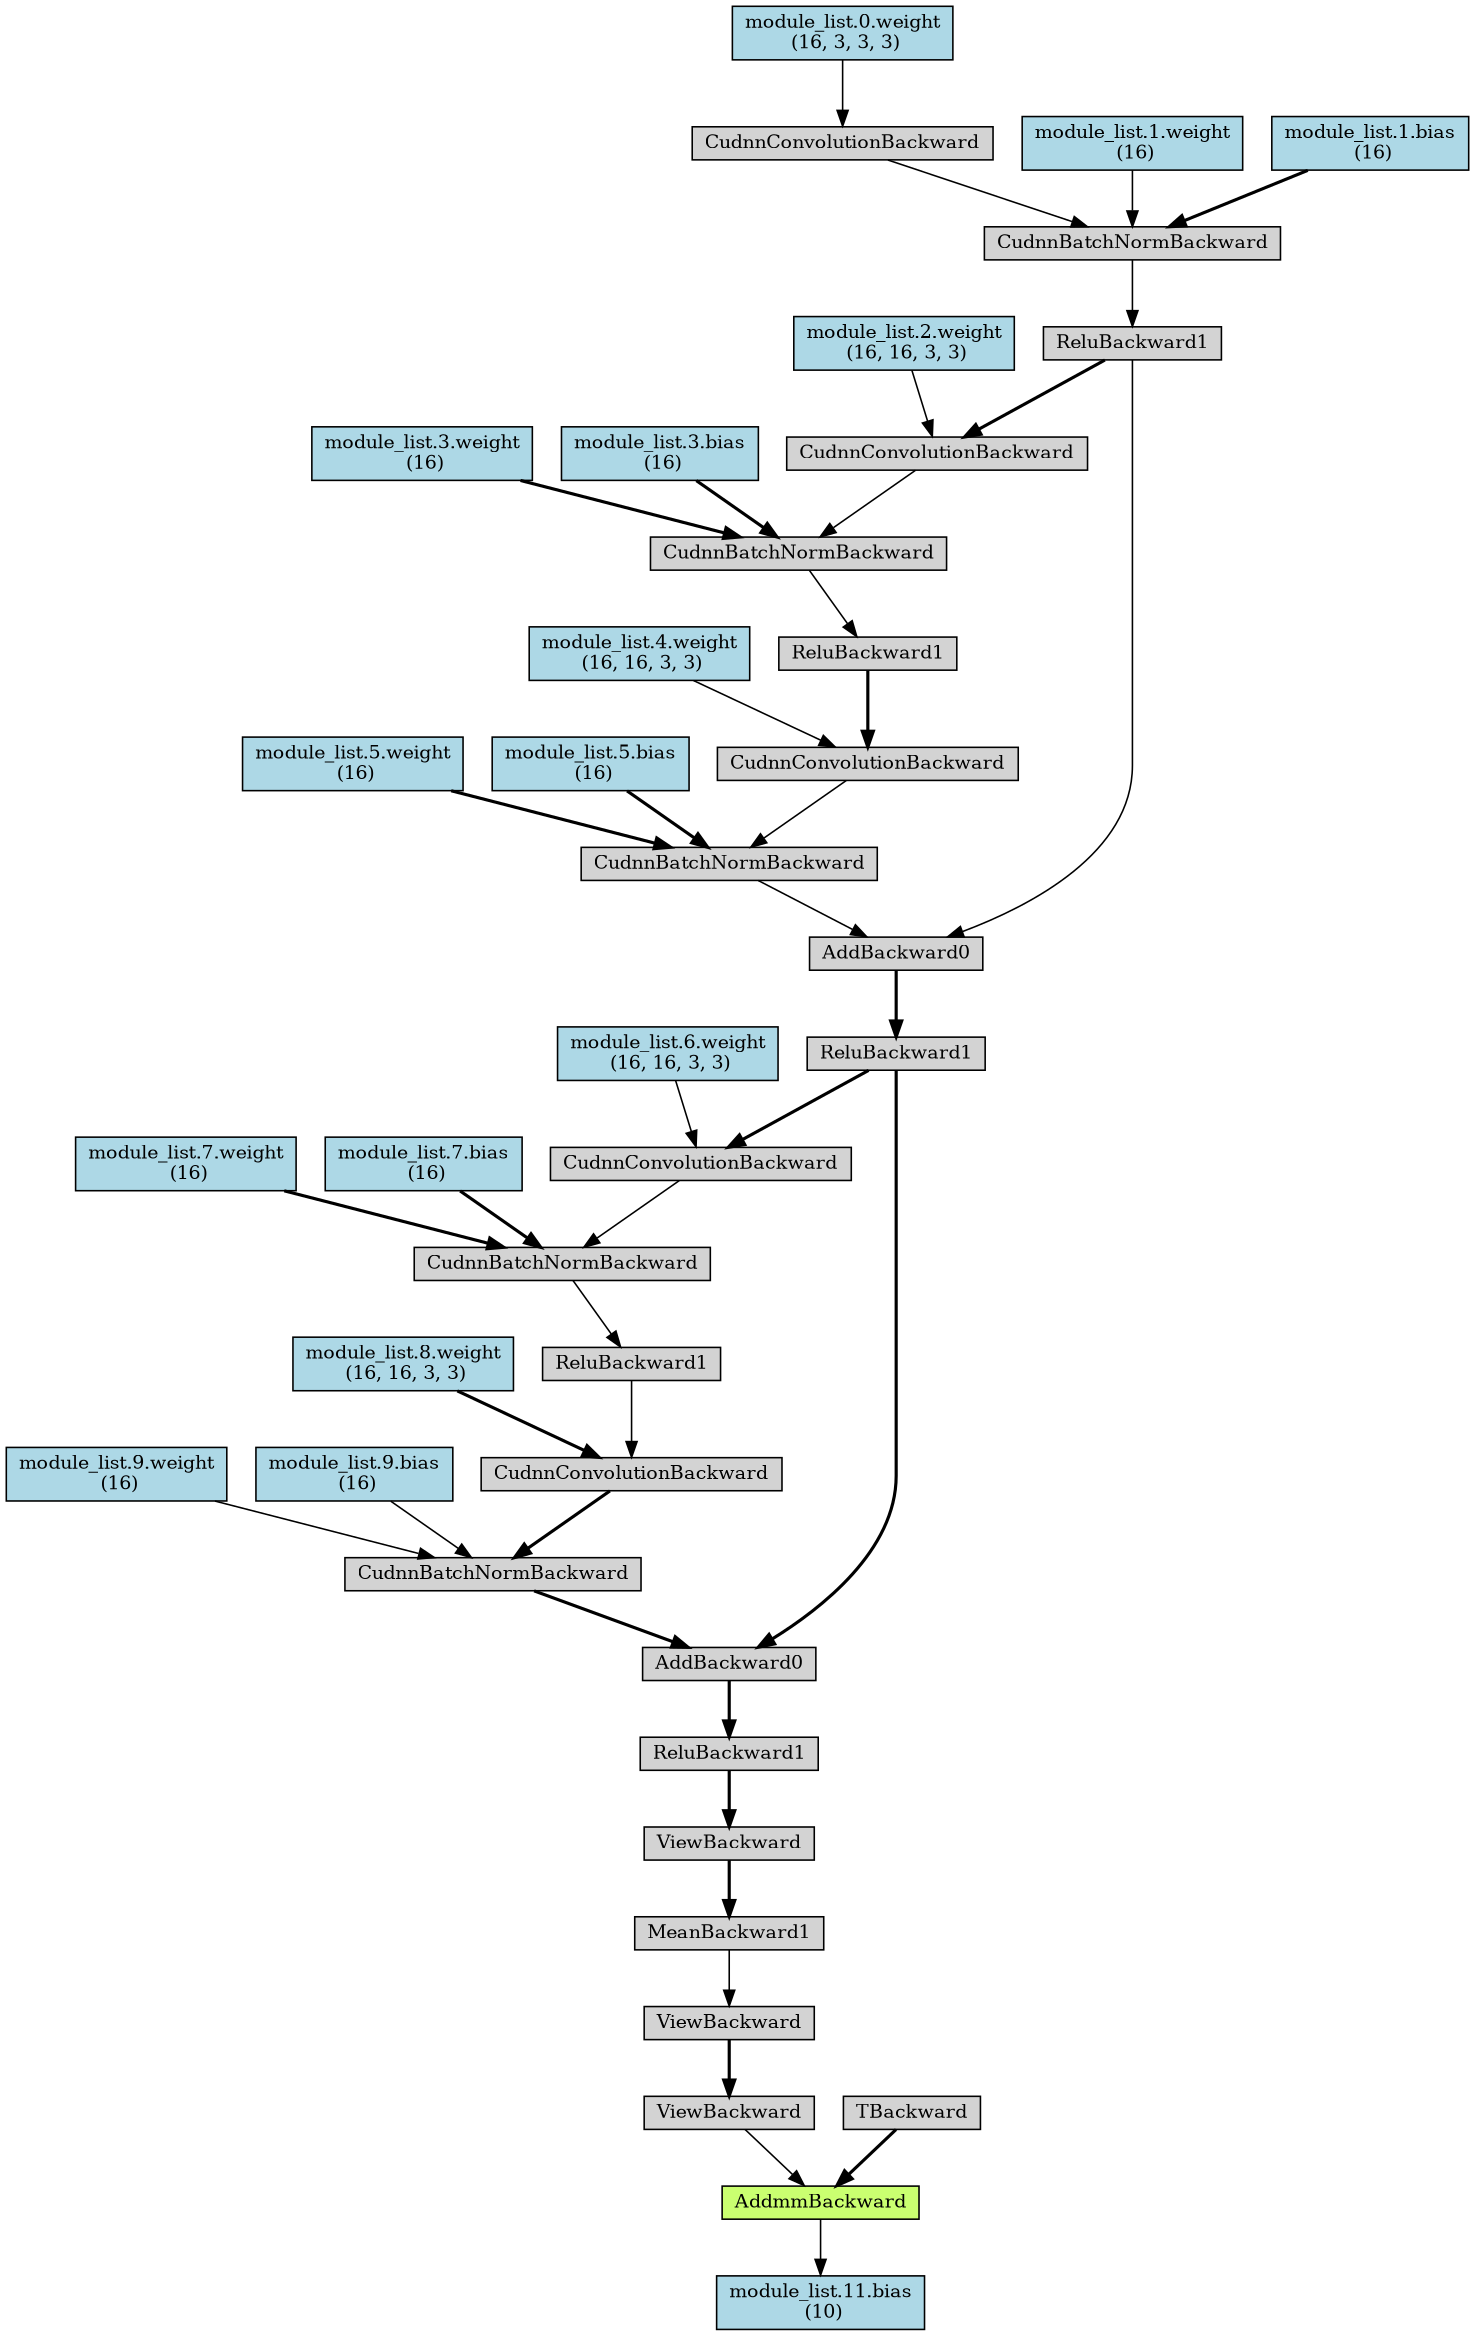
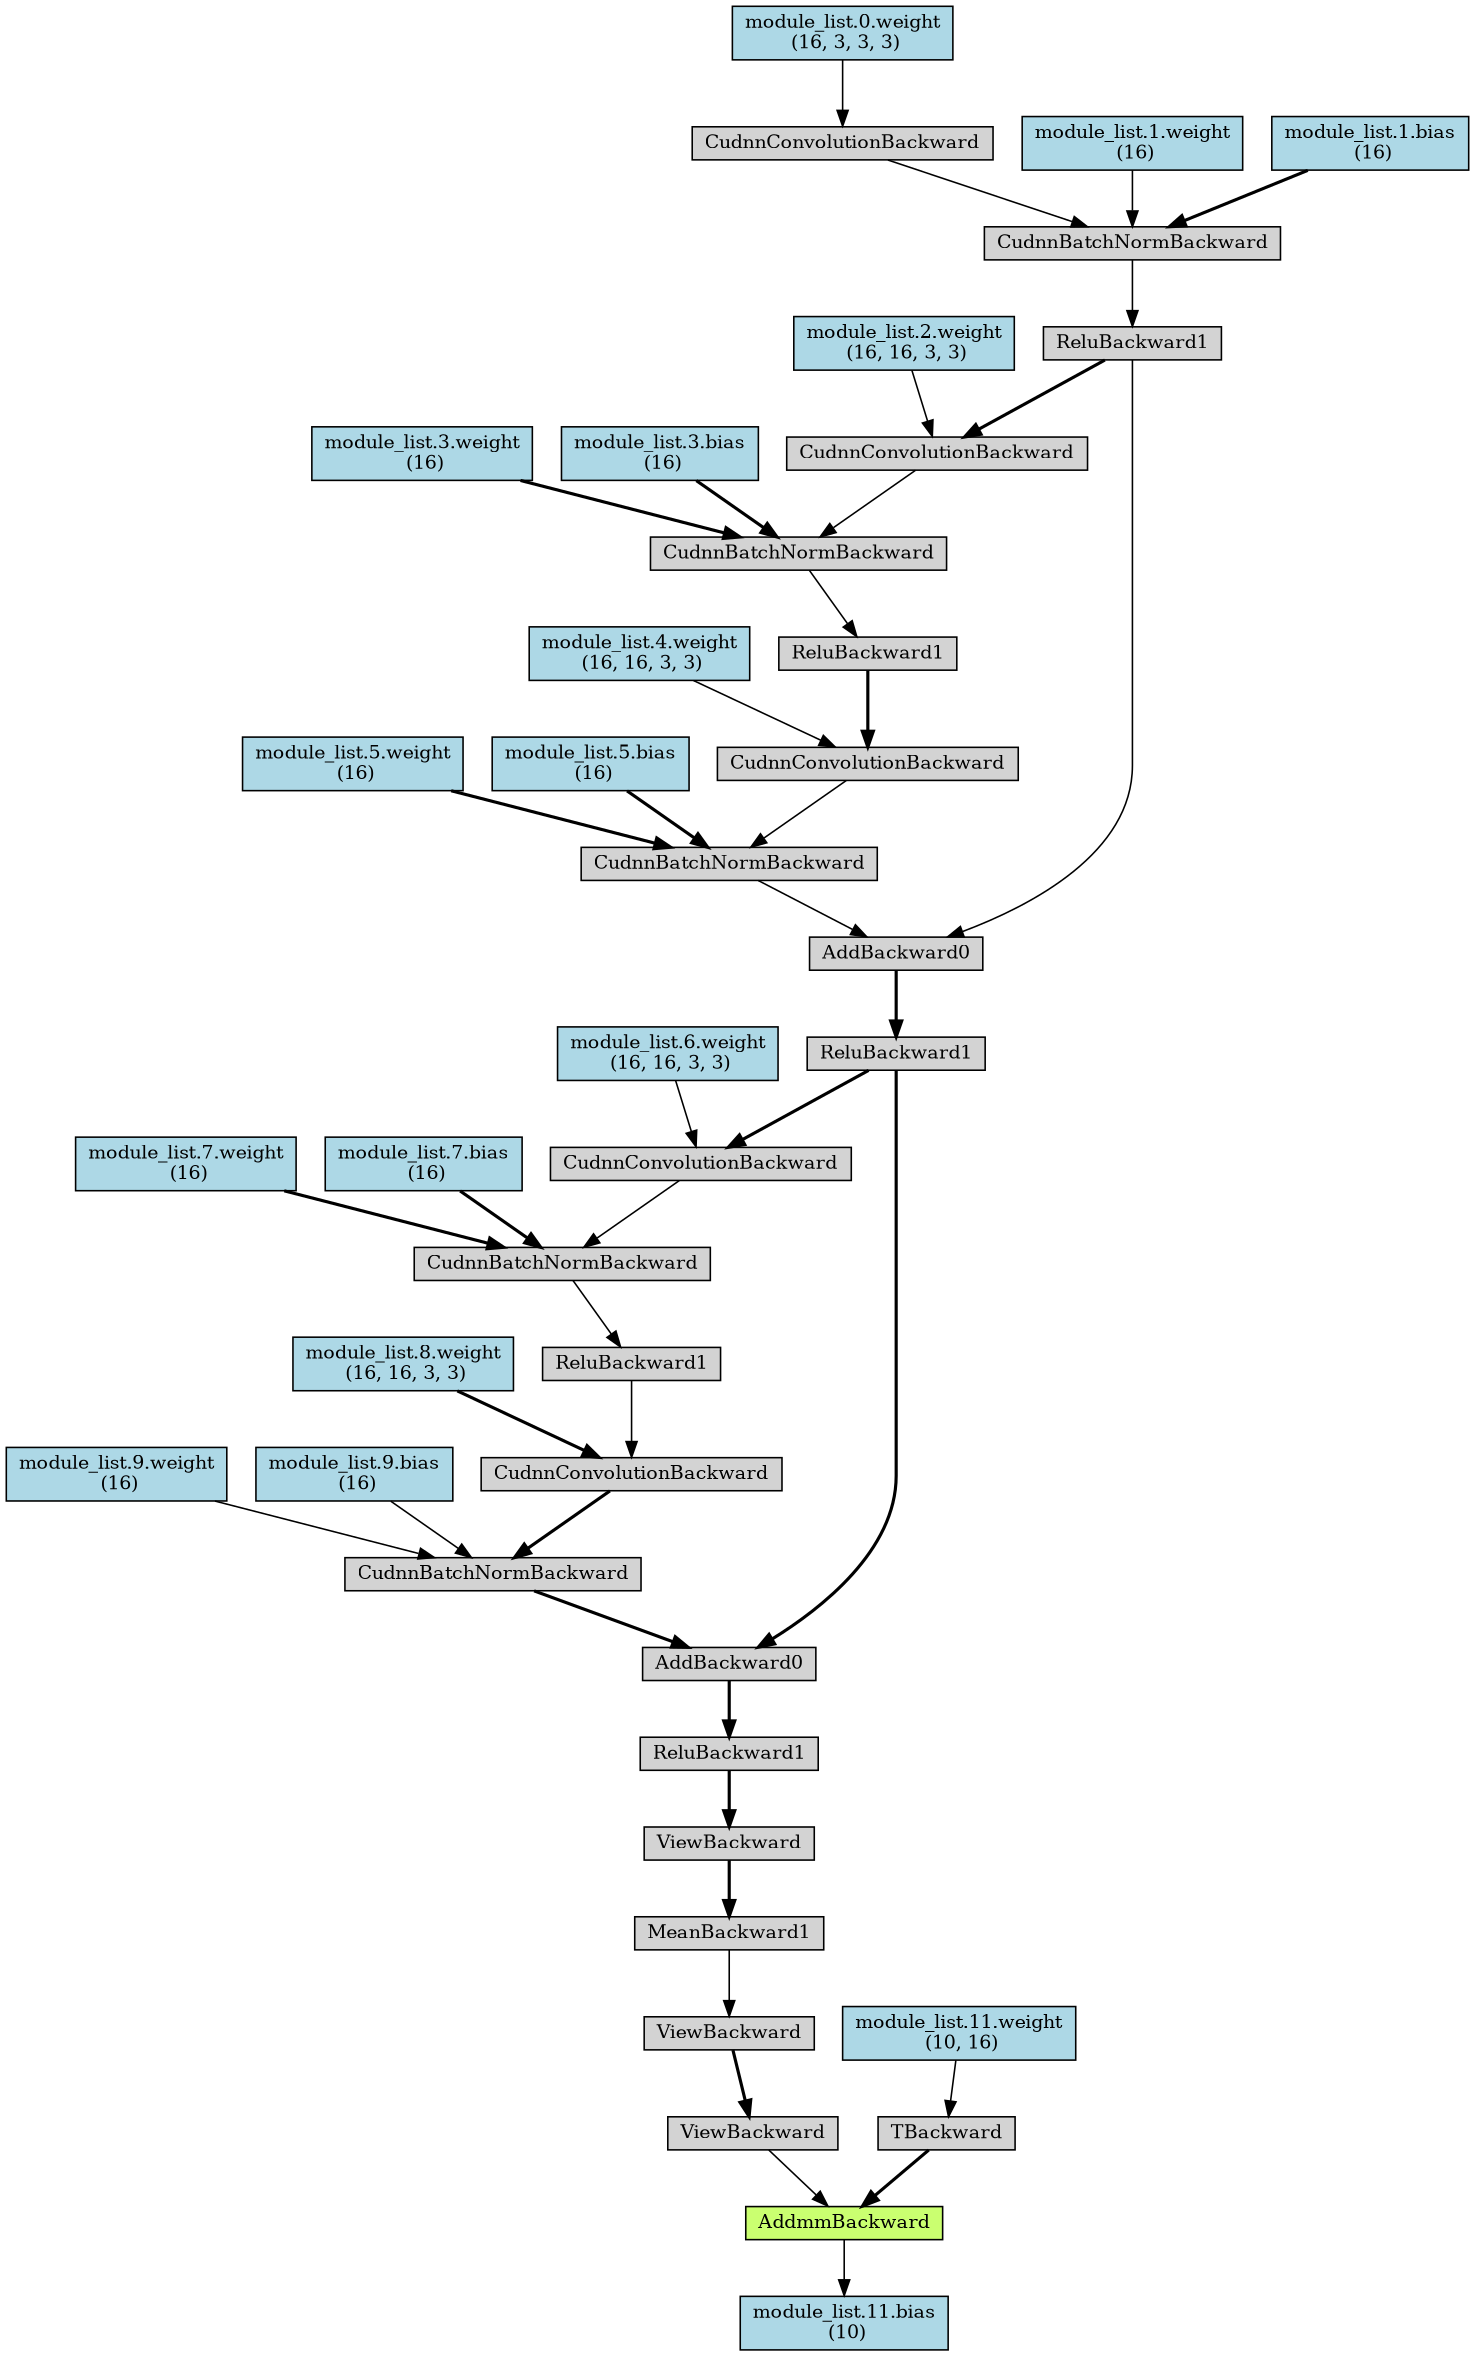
node "module_list.11.weight (10, 16)": added
